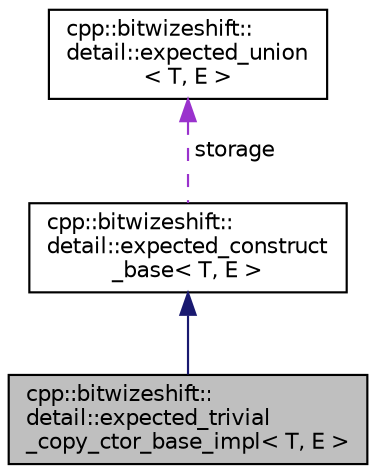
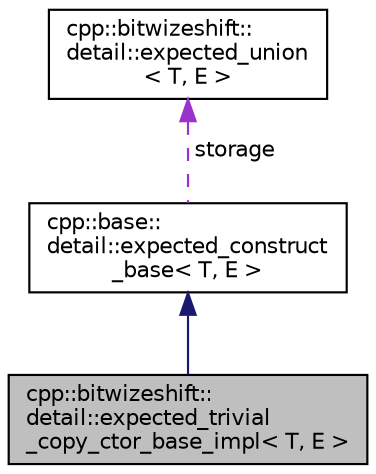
node "cpp::bitwizeshift:: detail::expected_construct _base< T, E >": label "cpp::bitwizeshift:: detail::expected_construct _base< T, E >" -> "cpp::base:: detail::expected_construct _base< T, E >"
